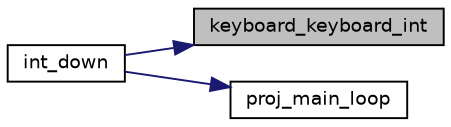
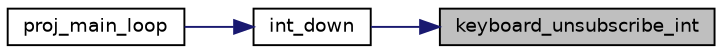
node "keyboard_keyboard_int": label "keyboard_keyboard_int" -> "keyboard_unsubscribe_int"
edge "int_down" -> "proj_main_loop": reversed
